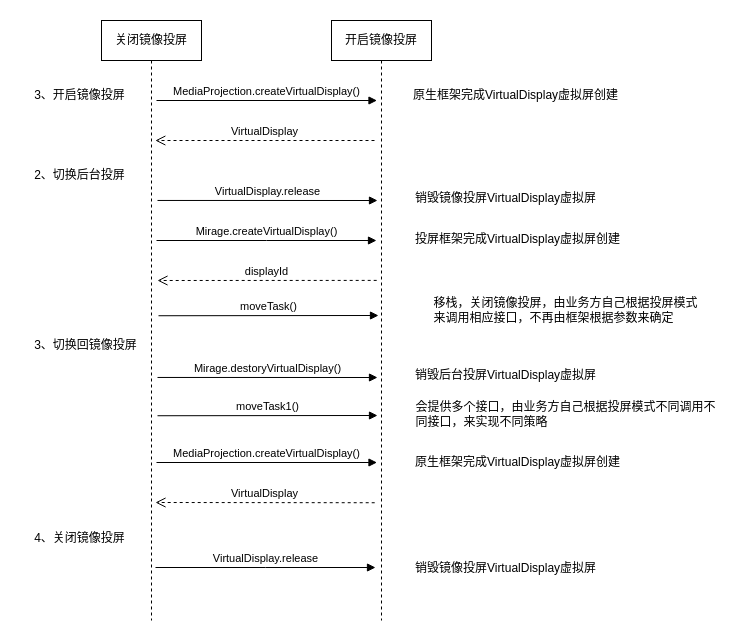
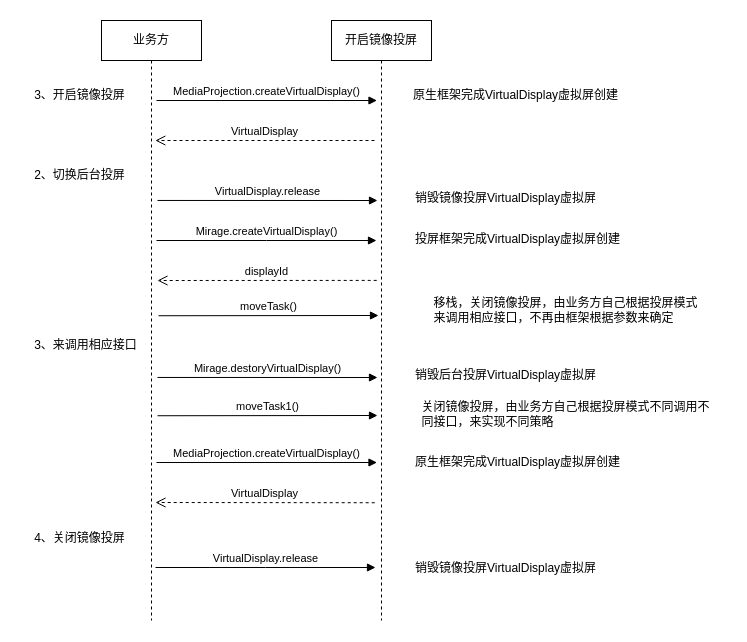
node "关闭镜像投屏": label "关闭镜像投屏" -> "业务方"
node "3、切换回镜像投屏": label "3、切换回镜像投屏" -> "3、来调用相应接口"
node "会提供多个接口，由业务方自己根据投屏模式不同调用不 同接口，来实现不同策略": label "会提供多个接口，由业务方自己根据投屏模式不同调用不 同接口，来实现不同策略" -> "关闭镜像投屏，由业务方自己根据投屏模式不同调用不 同接口，来实现不同策略"
